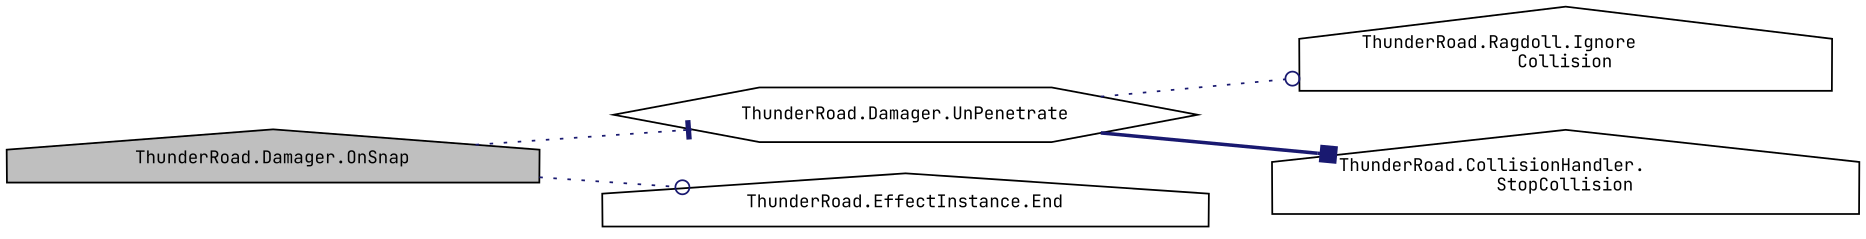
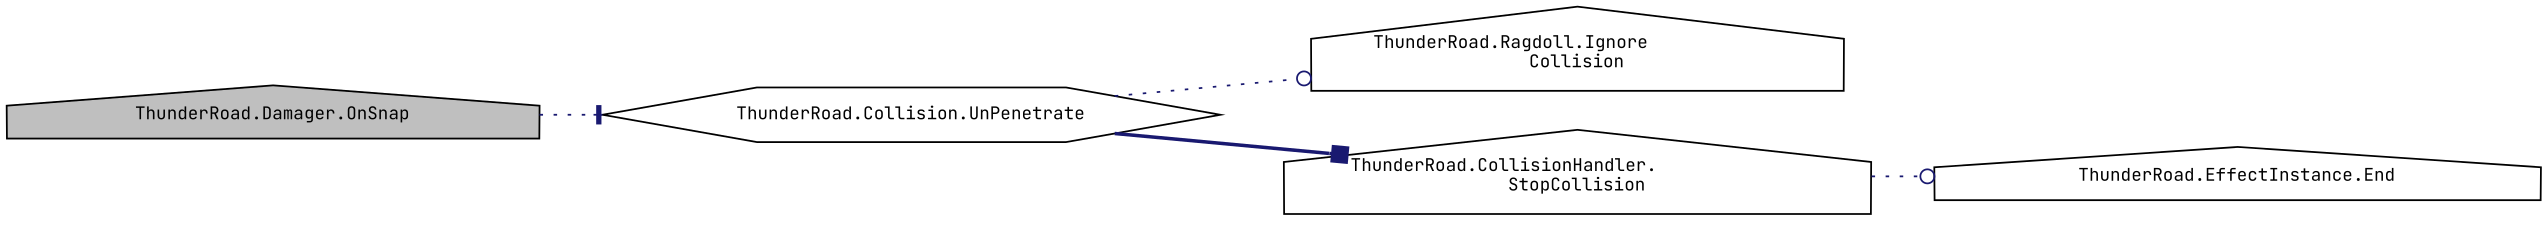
node "ThunderRoad.Damager.UnPenetrate": label "ThunderRoad.Damager.UnPenetrate" -> "ThunderRoad.Collision.UnPenetrate"
edge "ThunderRoad.Damager.OnSnap" -> "ThunderRoad.EffectInstance.End": now "ThunderRoad.CollisionHandler. StopCollision" -> "ThunderRoad.EffectInstance.End"
